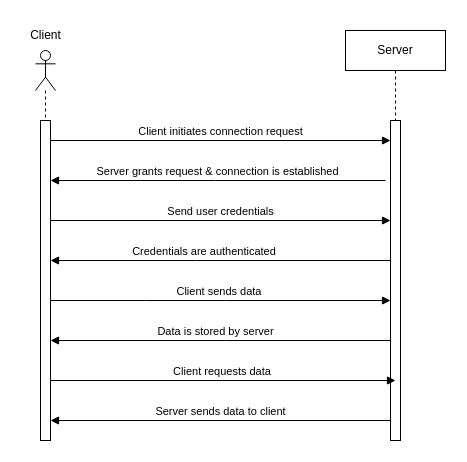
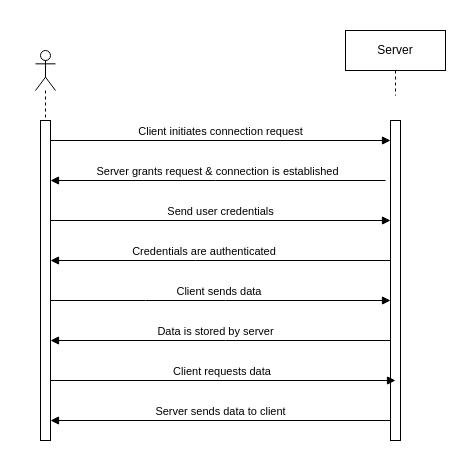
node "Client": removed
node "Server": size 100x90 -> 100x65
